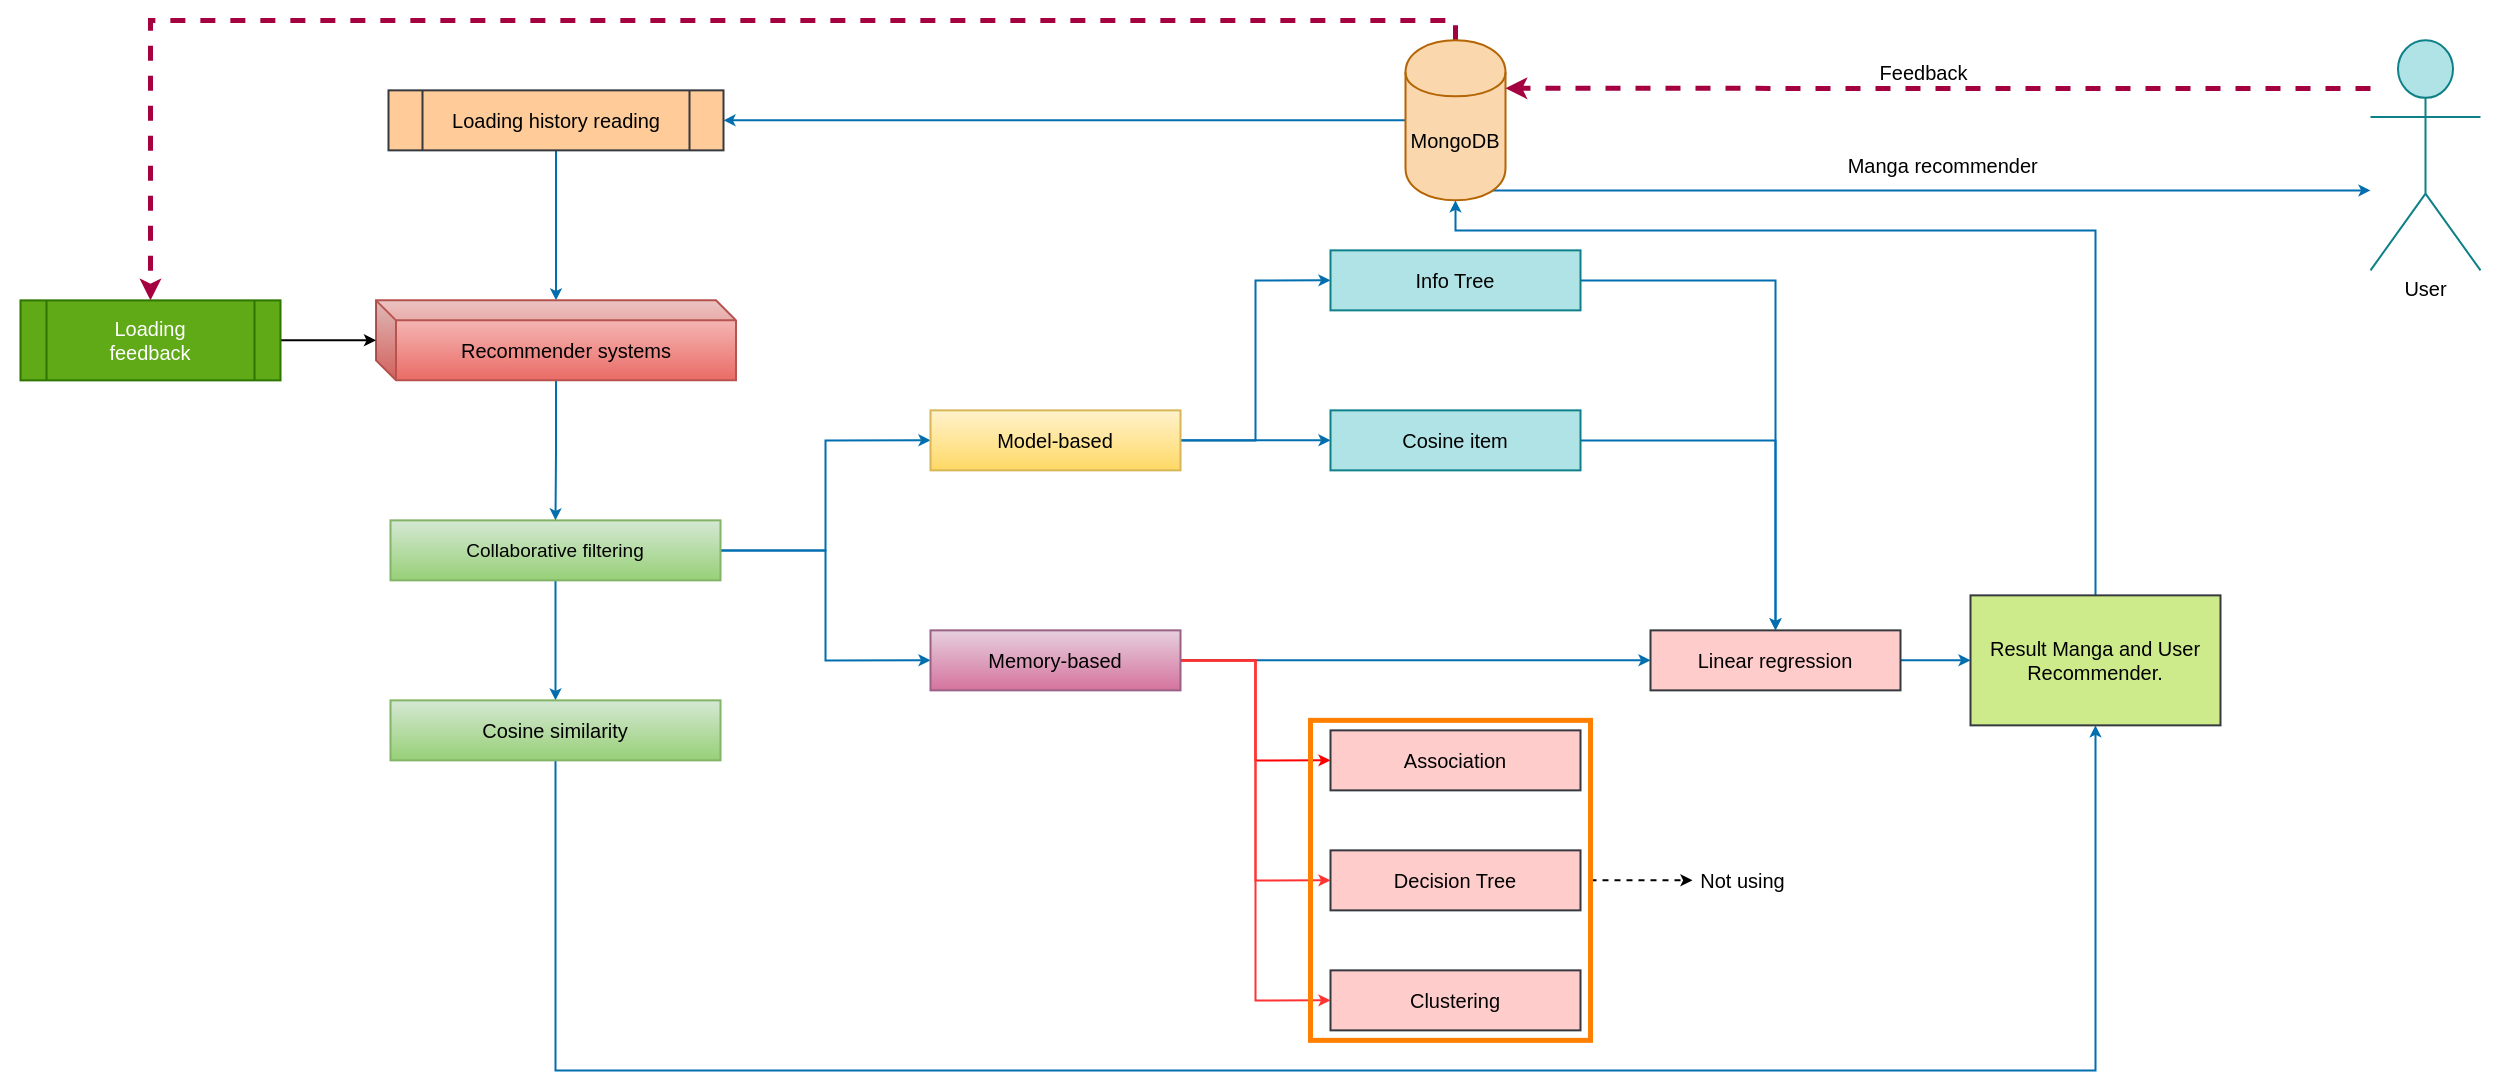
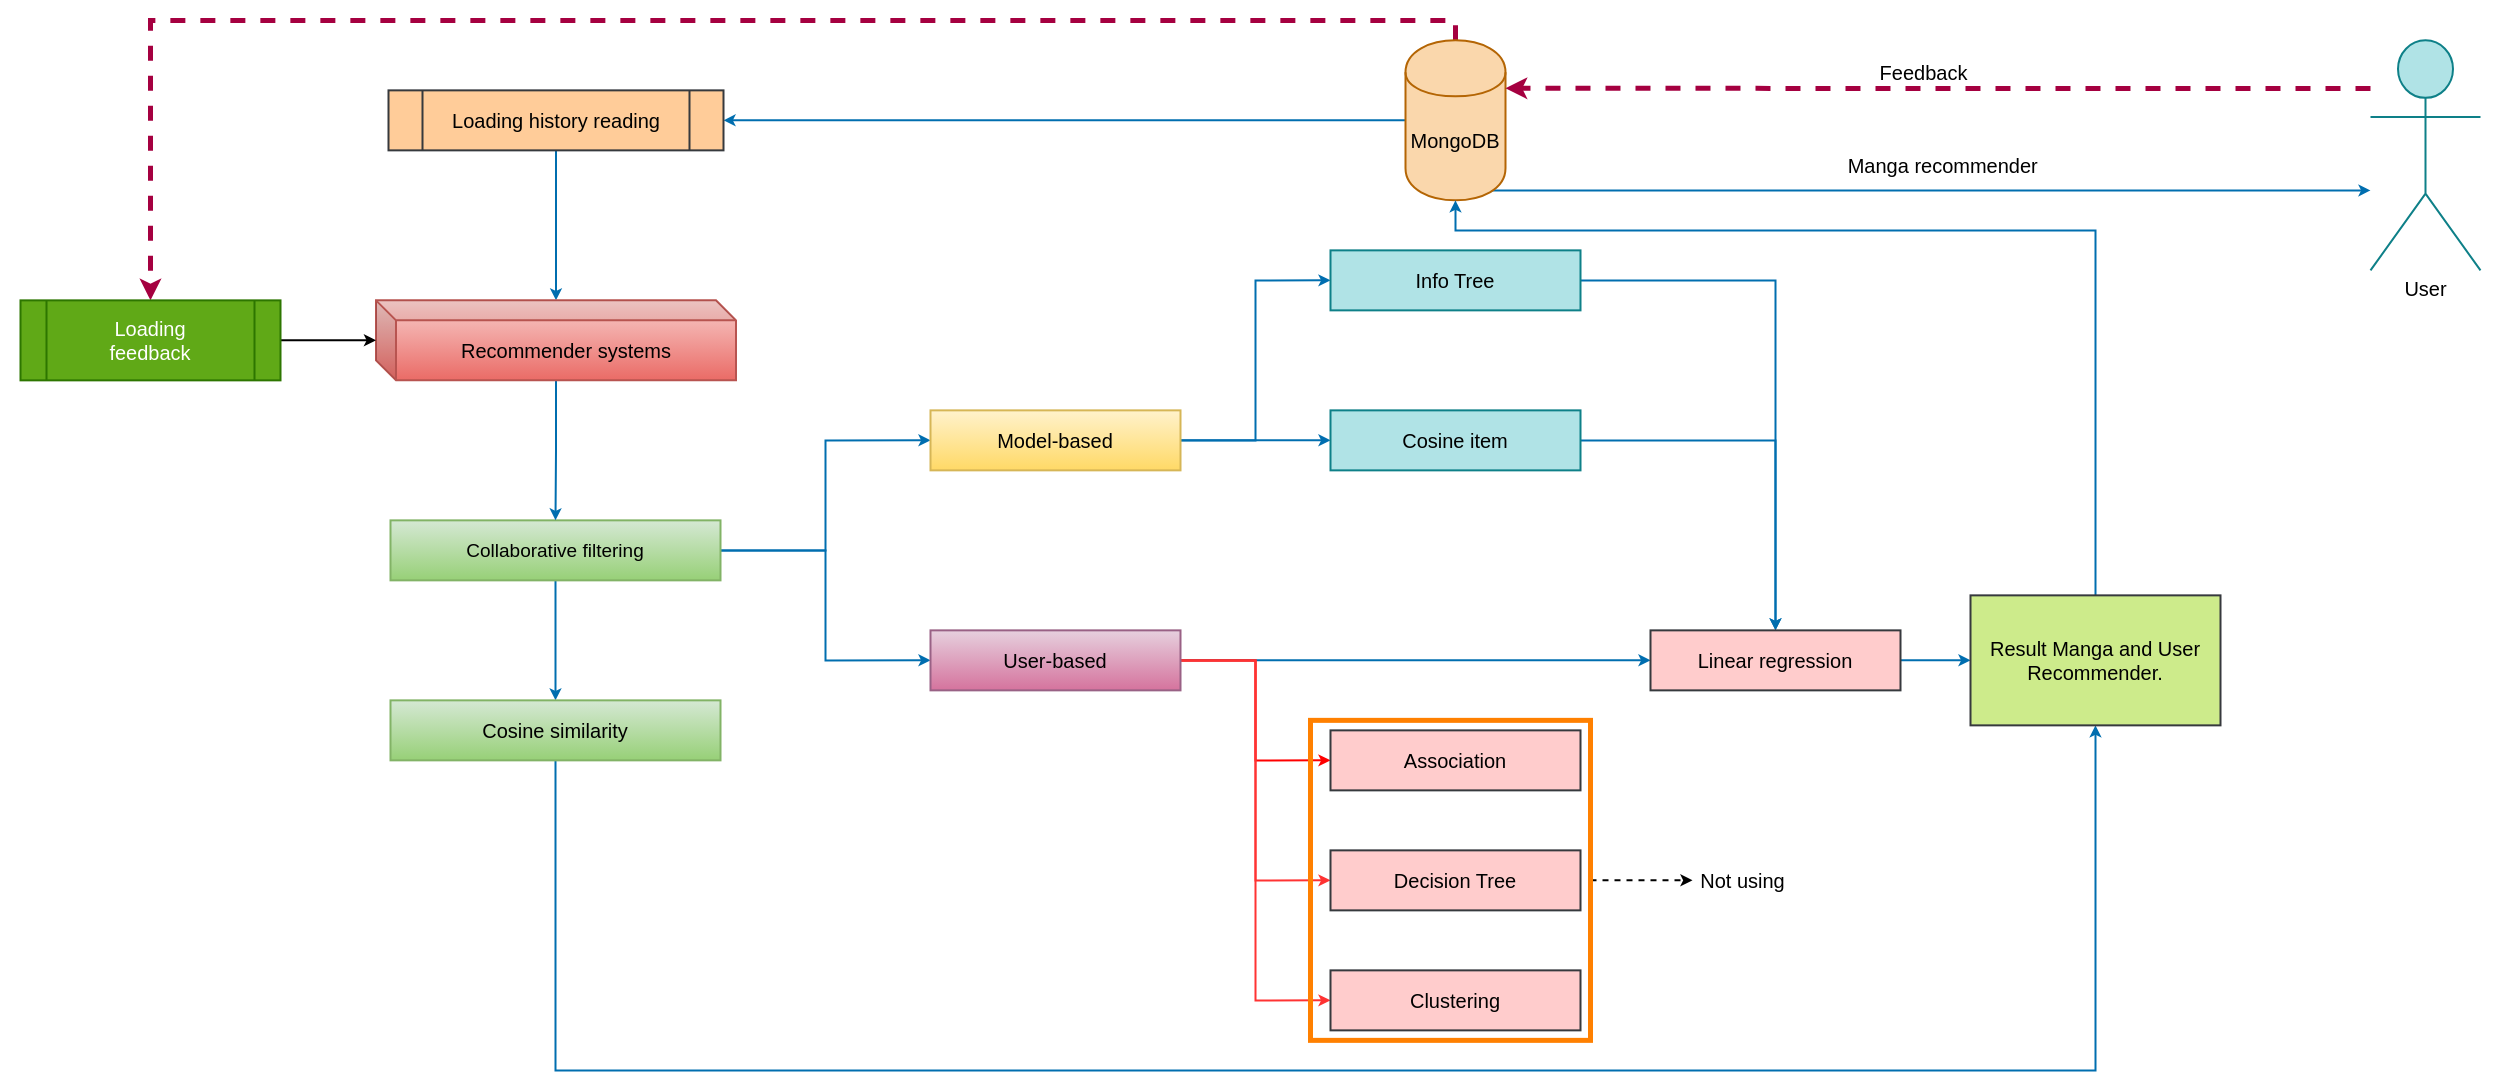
node "Memory-based": label "Memory-based" -> "User-based"
